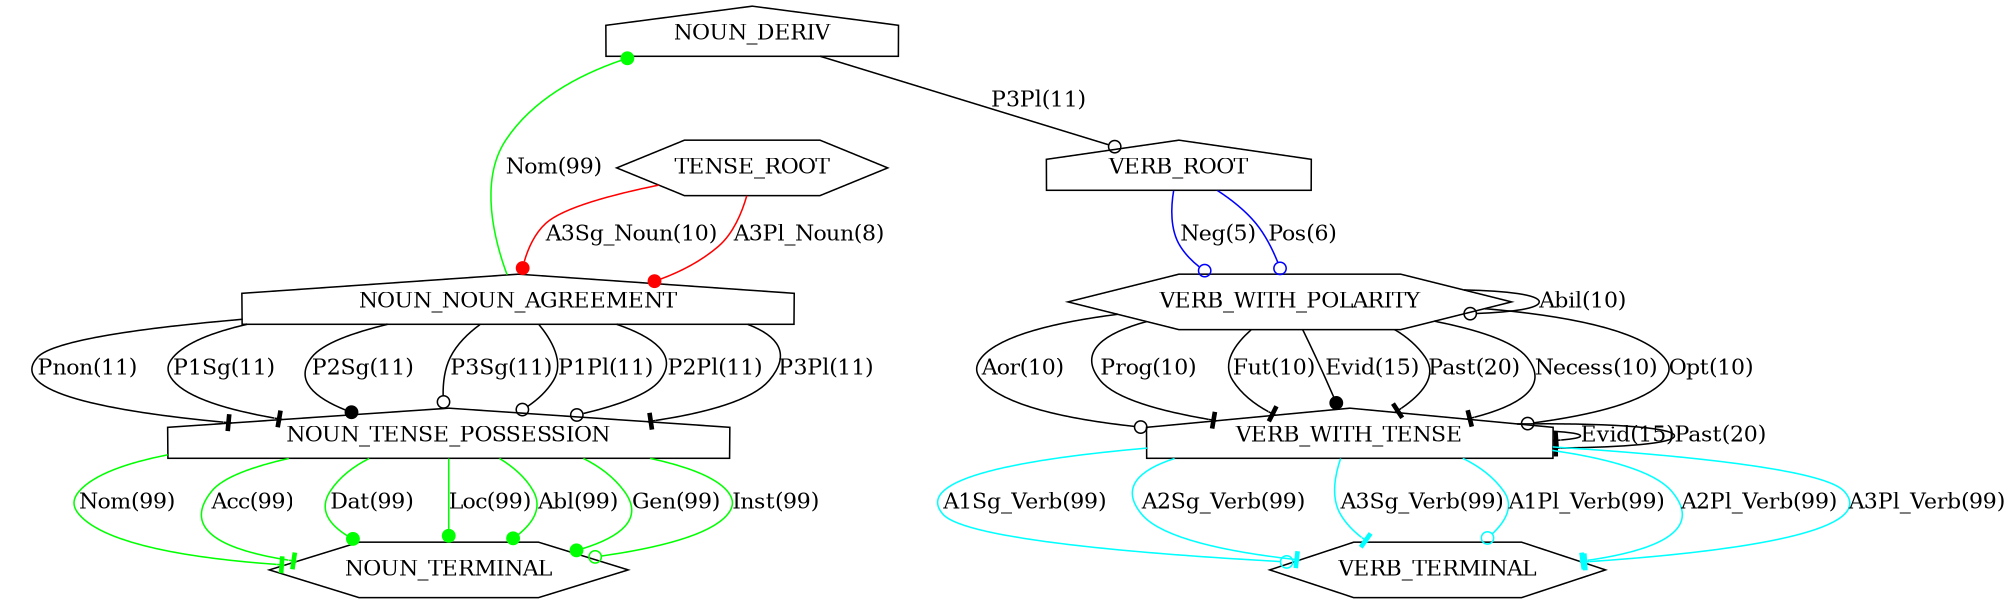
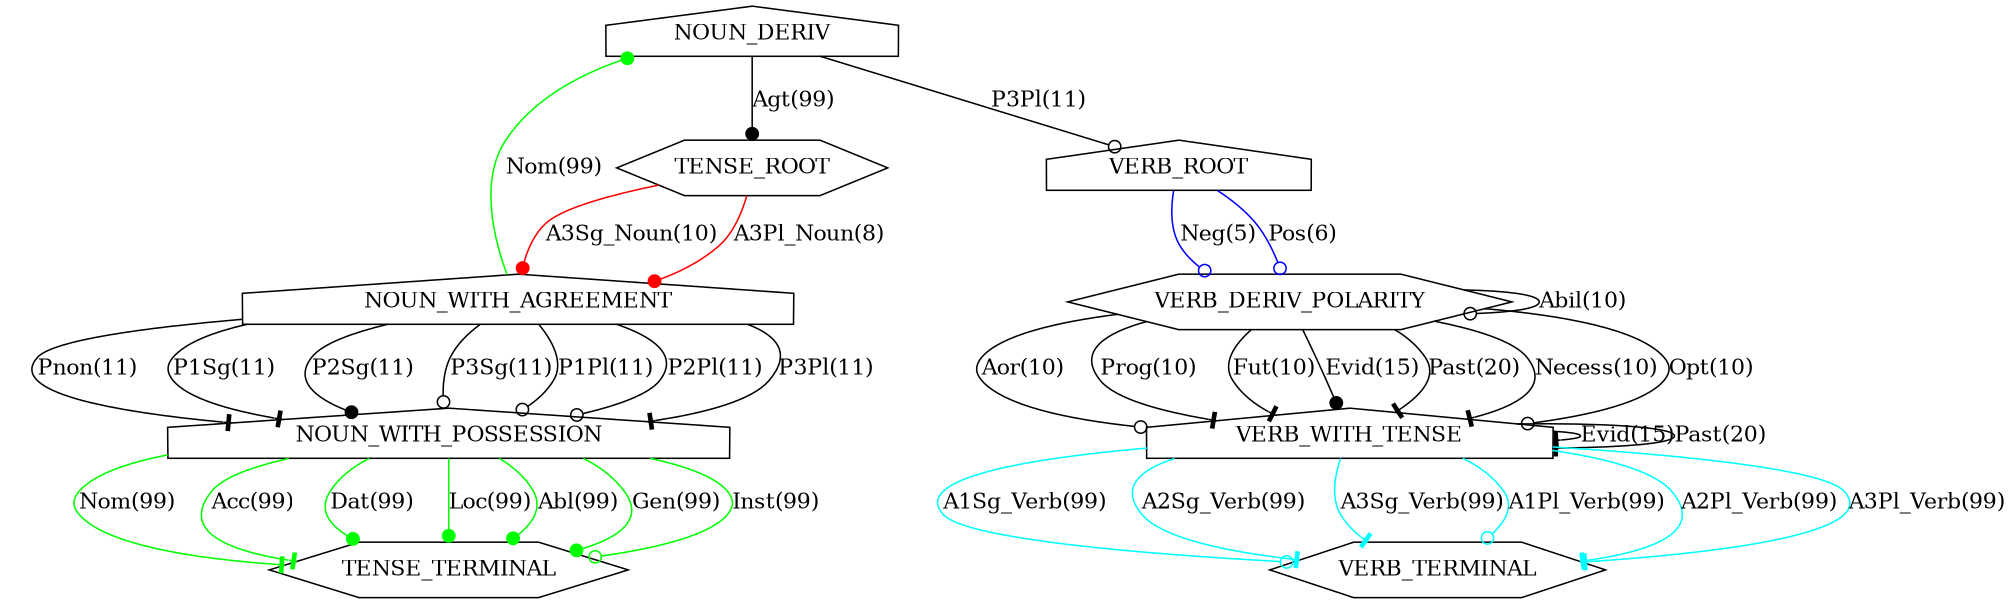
edge "NOUN_DERIV" -> "TENSE_ROOT": added, label "Agt(99)"
node "NOUN_NOUN_AGREEMENT": label "NOUN_NOUN_AGREEMENT" -> "NOUN_WITH_AGREEMENT"
node "VERB_WITH_POLARITY": label "VERB_WITH_POLARITY" -> "VERB_DERIV_POLARITY"
node "NOUN_TENSE_POSSESSION": label "NOUN_TENSE_POSSESSION" -> "NOUN_WITH_POSSESSION"
node "NOUN_TERMINAL": label "NOUN_TERMINAL" -> "TENSE_TERMINAL"
